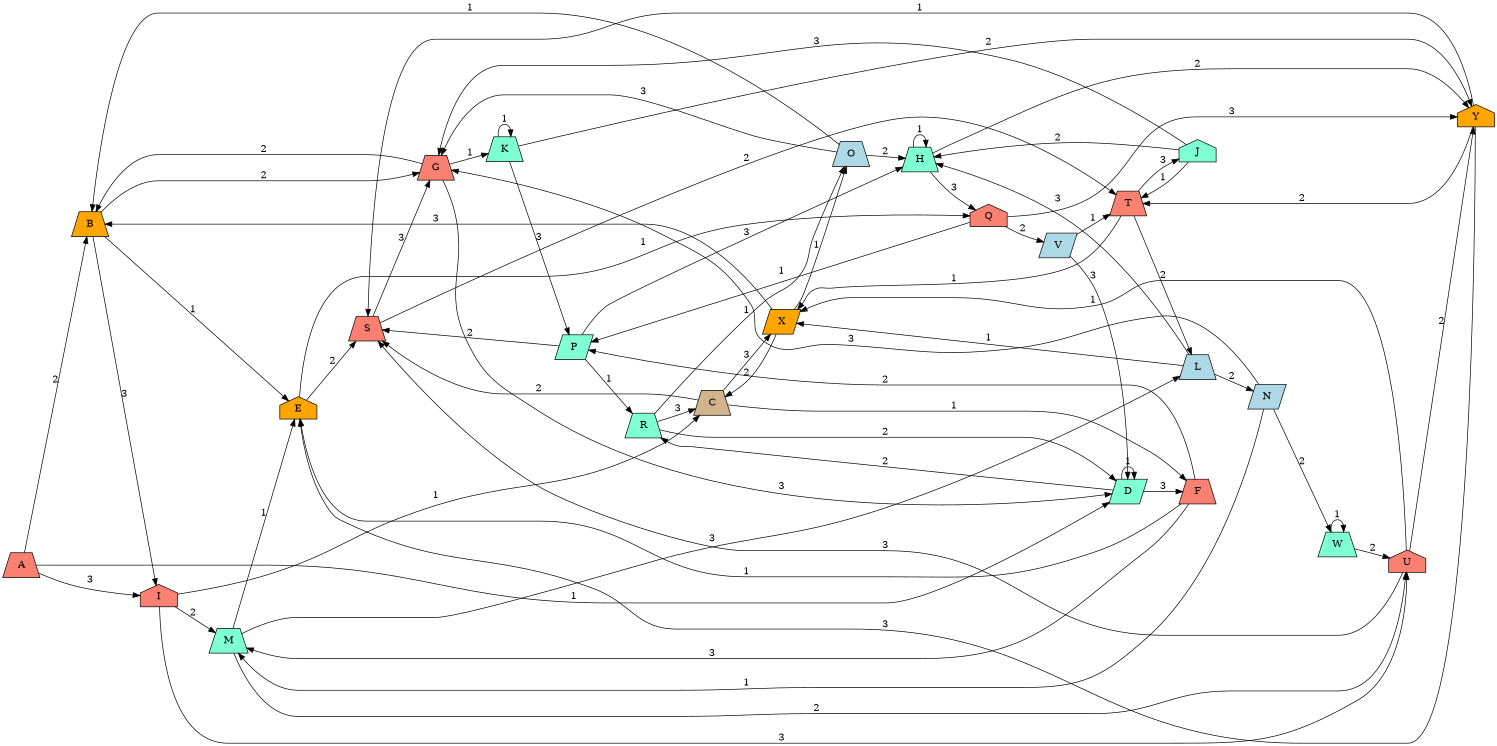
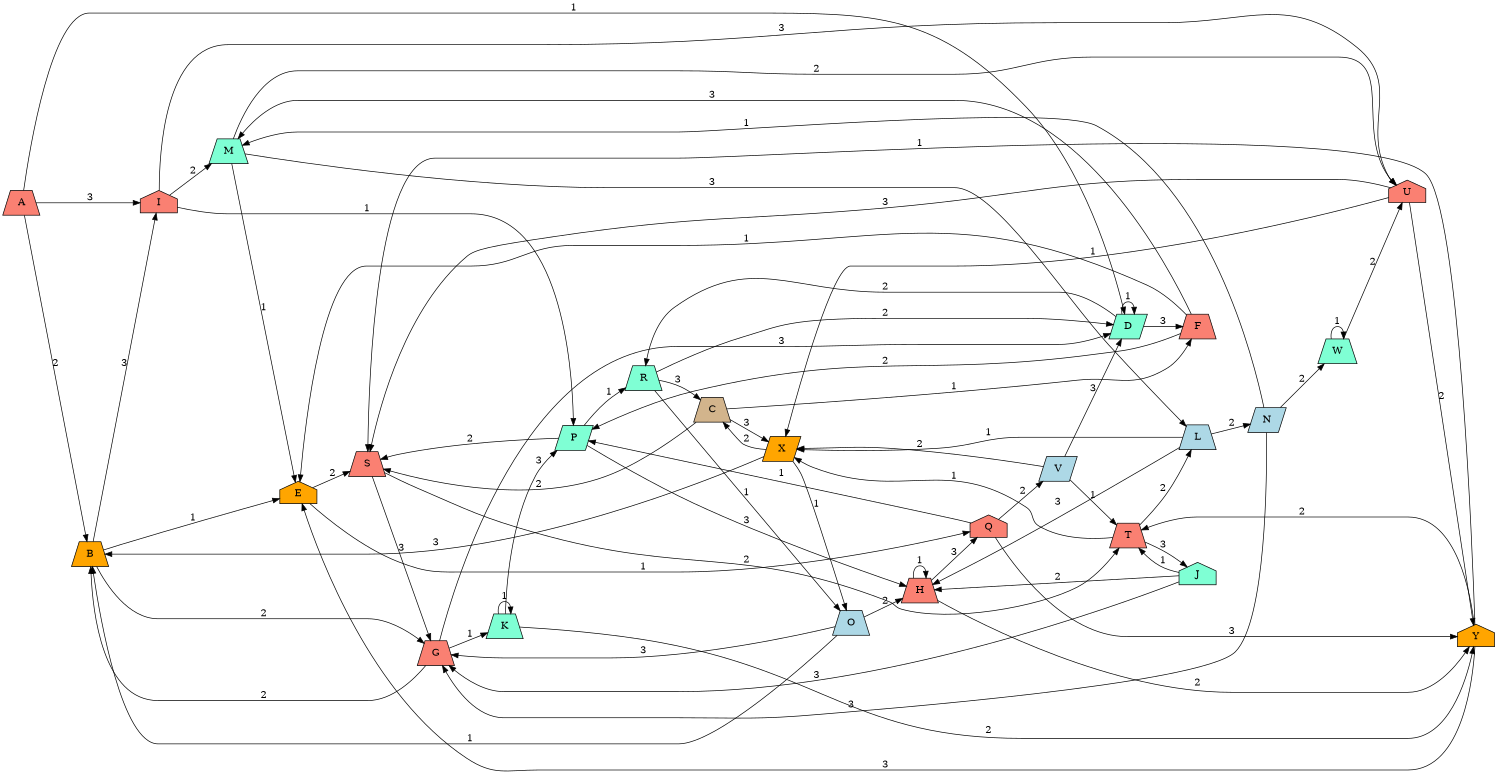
node "H": fillcolor aquamarine -> salmon
edge "V" -> "X": added, label "2"
edge "I" -> "C": now "I" -> "P"
